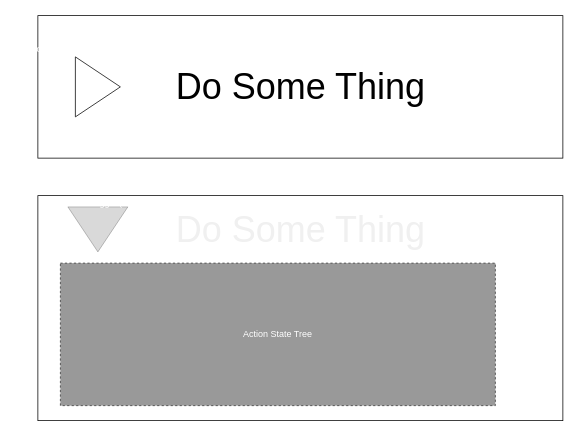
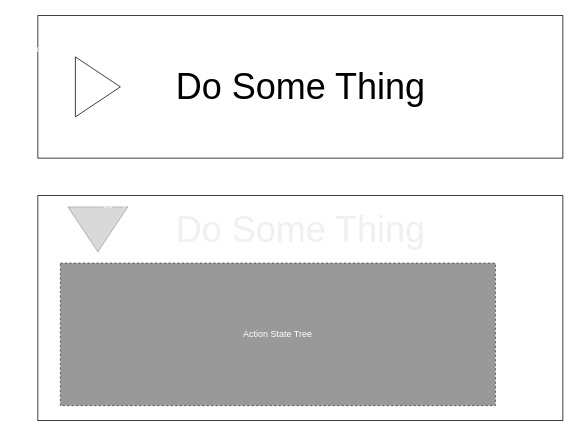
node "Tree State Toggle (on)": label "Tree State Toggle (on)" -> "Action State Toggle (on)"
